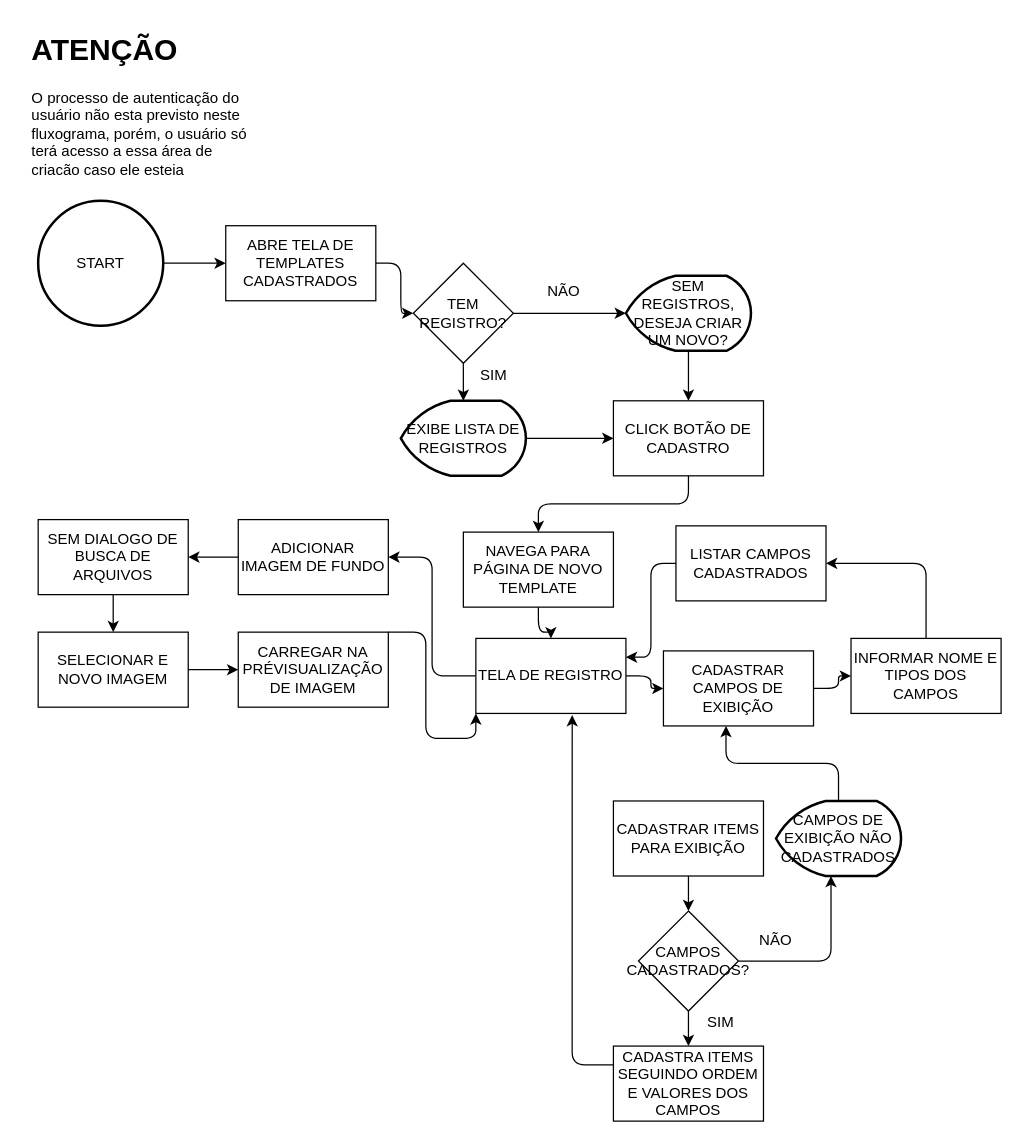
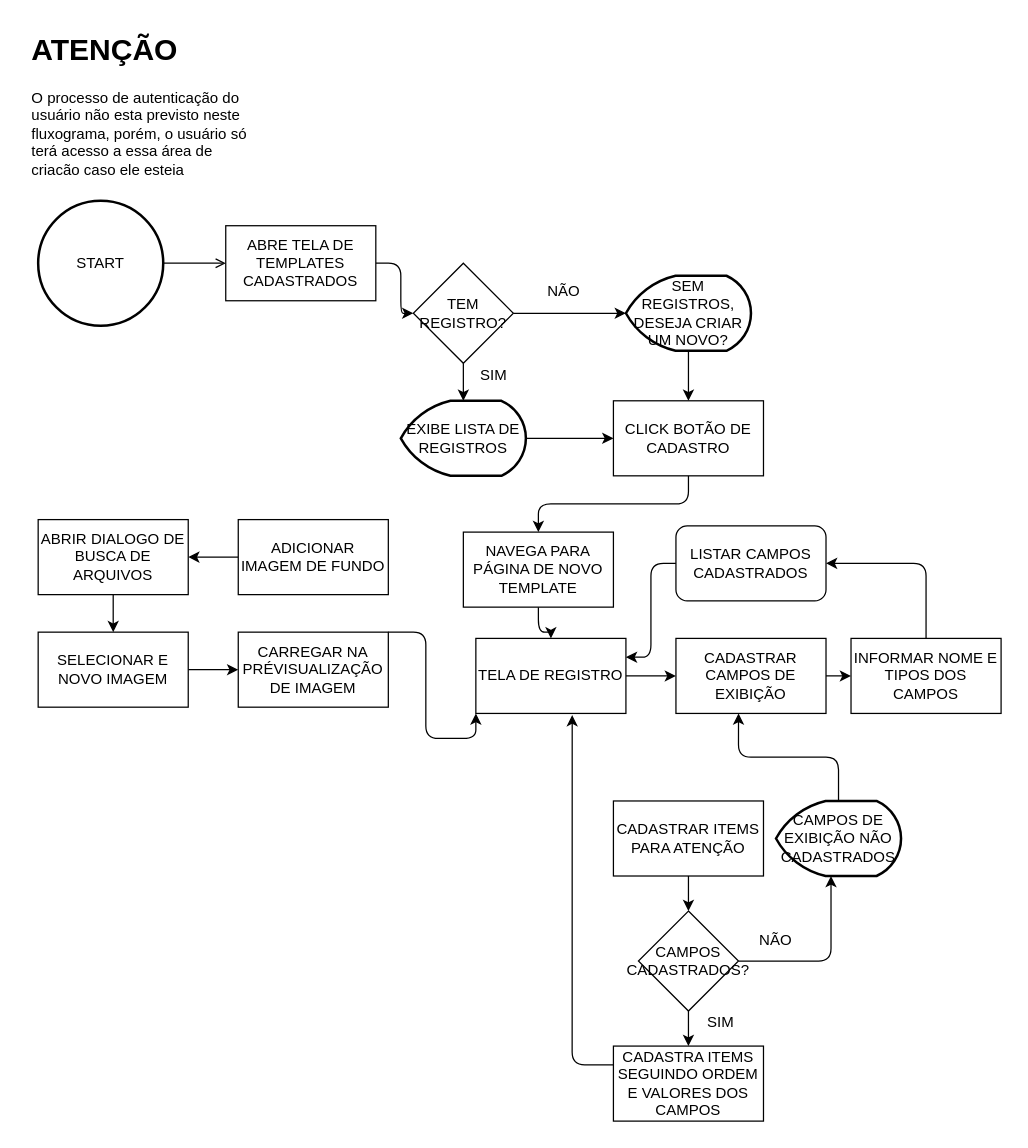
edge "START" -> "ABRE TELA DE TEMPLATES CADASTRADOS": arrowhead classic -> open
node "SEM DIALOGO DE BUSCA DE ARQUIVOS": label "SEM DIALOGO DE BUSCA DE ARQUIVOS" -> "ABRIR DIALOGO DE BUSCA DE ARQUIVOS"
node "LISTAR CAMPOS CADASTRADOS": shape rectangle -> rounded rectangle
edge "TELA DE REGISTRO" -> "ADICIONAR IMAGEM DE FUNDO": removed
node "CADASTRAR CAMPOS DE EXIBIÇÃO": moved (738, 688) -> (751, 676)
node "CADASTRAR ITEMS PARA EXIBIÇÃO": label "CADASTRAR ITEMS PARA EXIBIÇÃO" -> "CADASTRAR ITEMS PARA ATENÇÃO"
